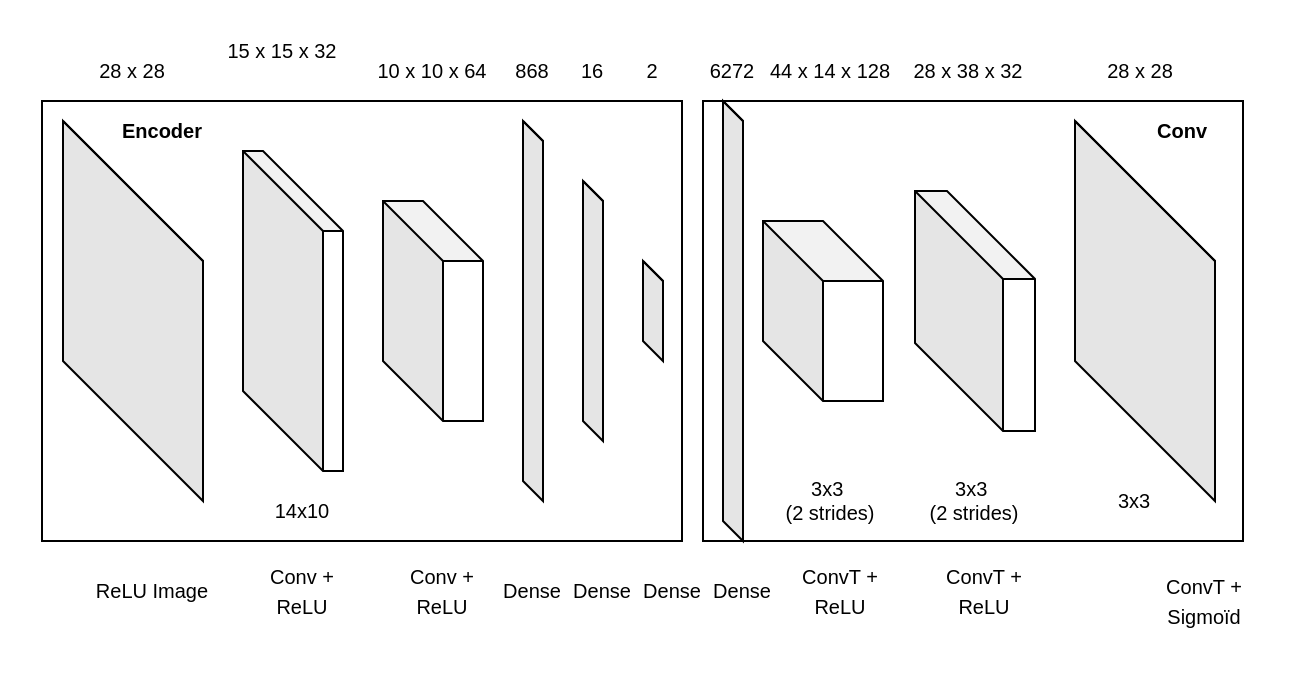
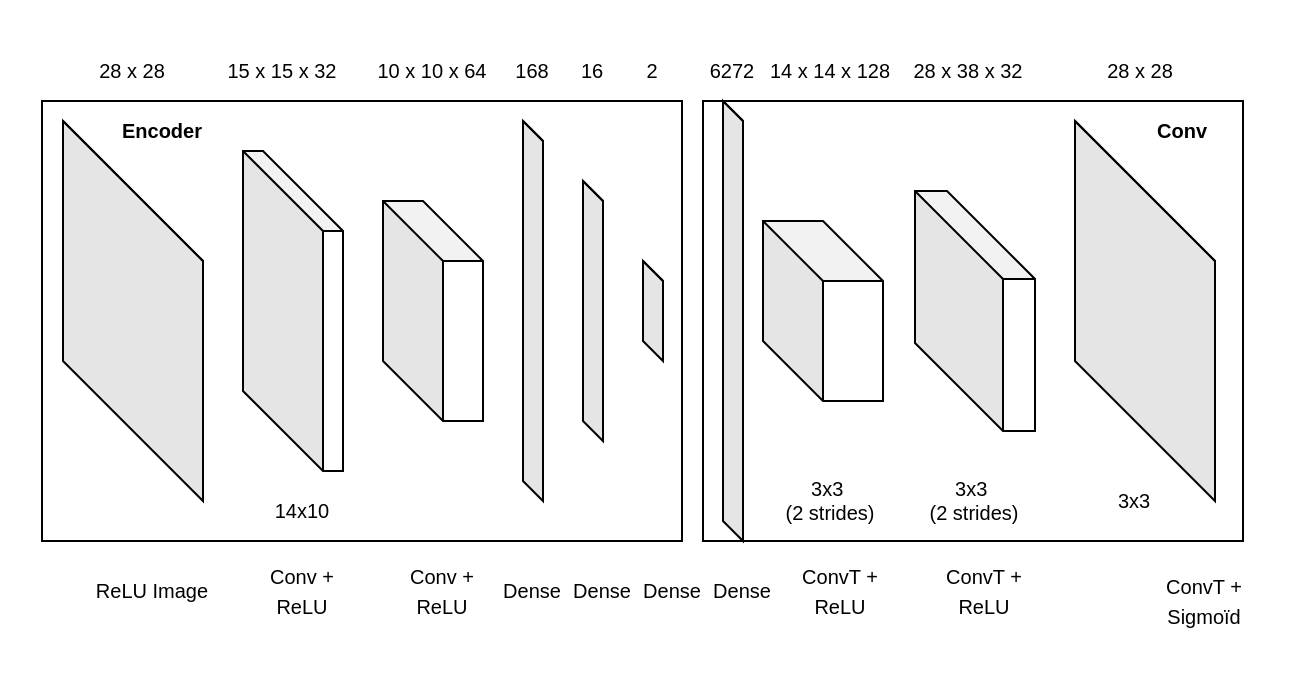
node "15 x 15 x 32": moved (283, 51) -> (283, 71)
node "868": label "868" -> "168"
node "44 x 14 x 128": label "44 x 14 x 128" -> "14 x 14 x 128"
